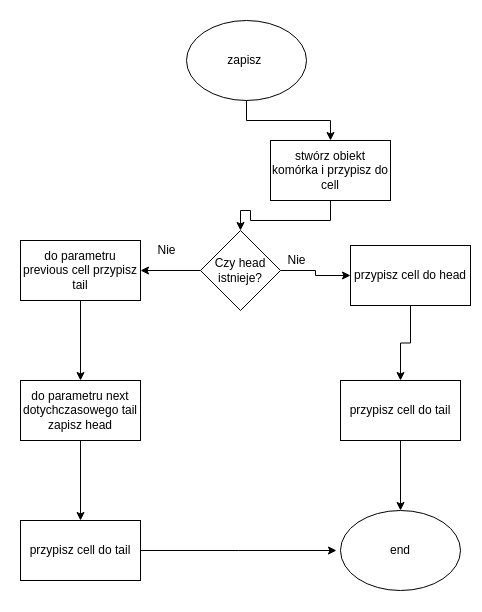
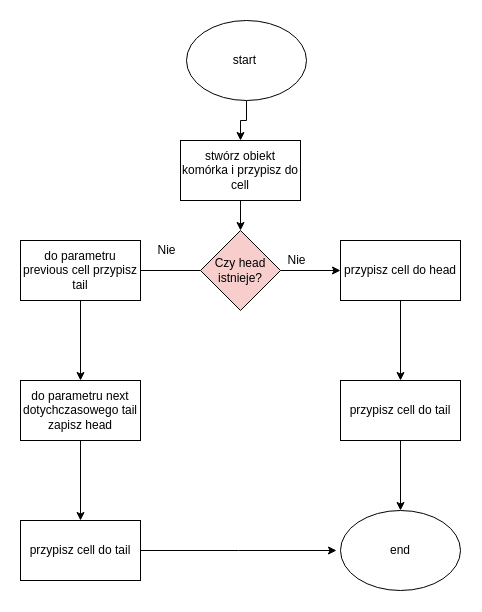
node "zapisz": label "zapisz" -> "start"
node "stwórz obiekt komórka i przypisz do cell": moved (331, 171) -> (241, 171)
edge "Czy head istnieje?" -> "do parametru previous cell przypisz tail": arrowhead classic -> none
node "Czy head istnieje?": fillcolor #ffffff -> #f8cecc
node "przypisz cell do head": moved (411, 276) -> (401, 271)
